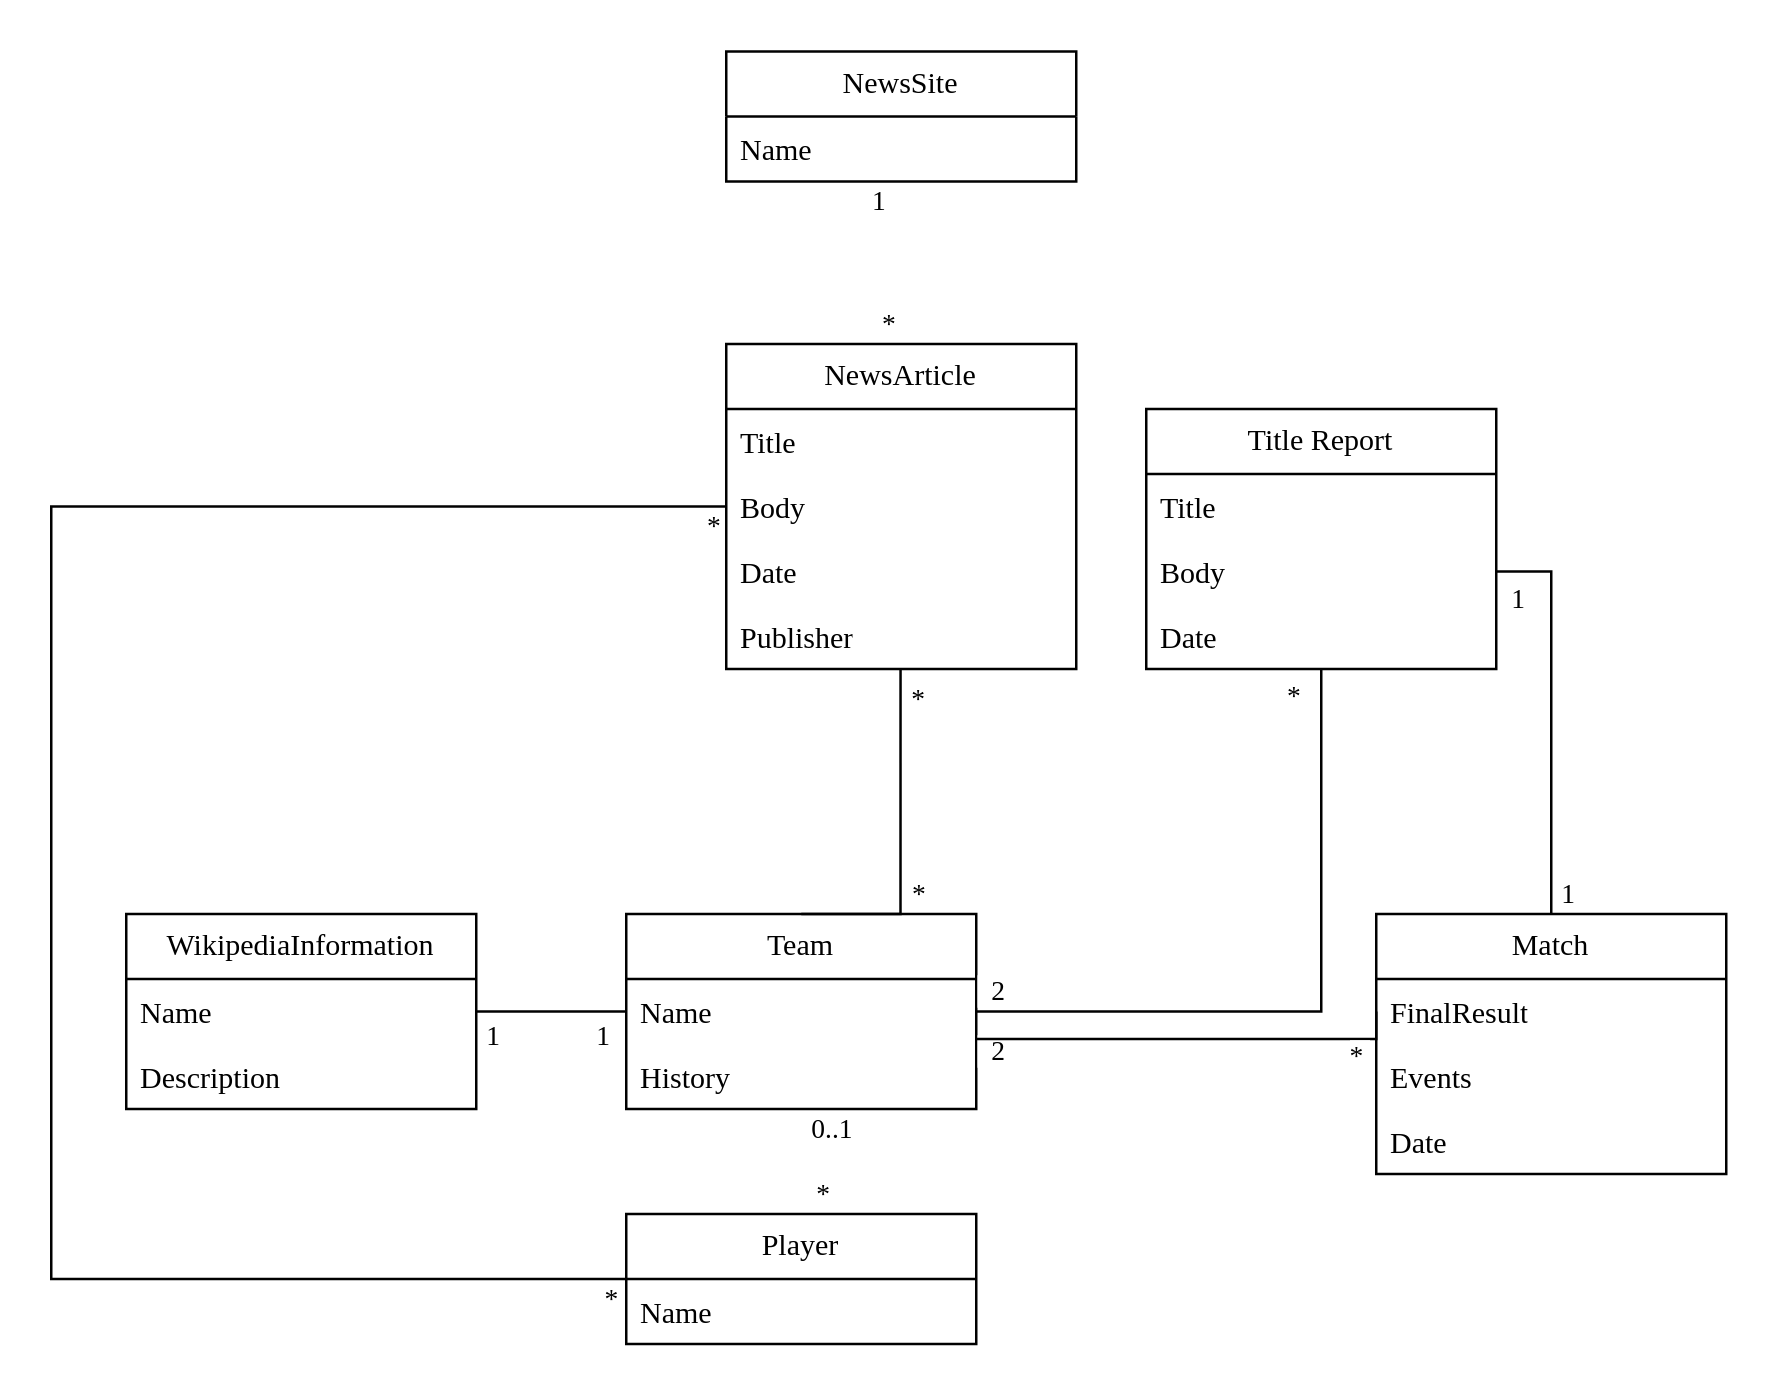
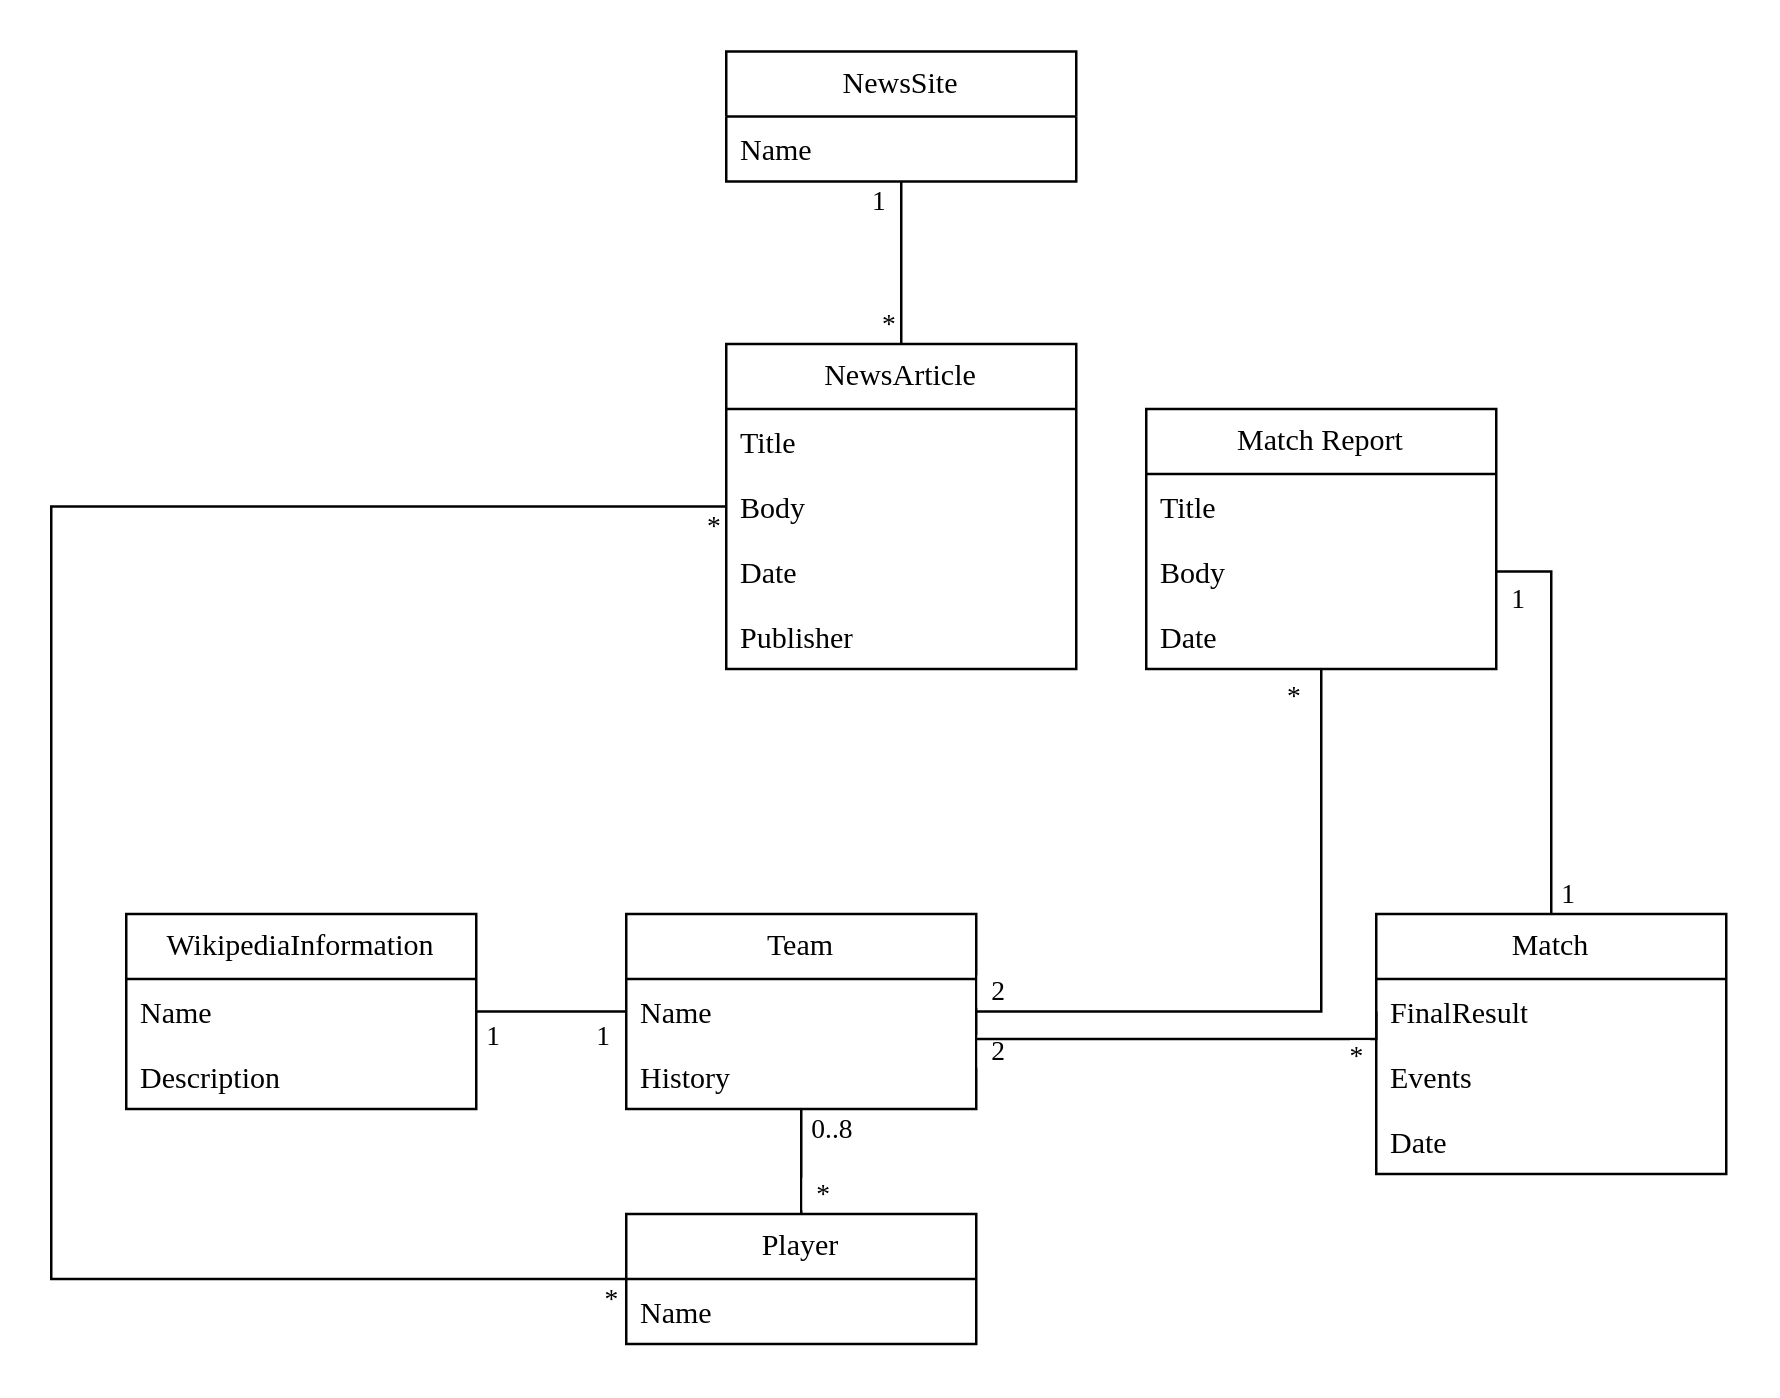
edge "NewsSite" -- "NewsArticle": added
node "Title Report": label "Title Report" -> "Match Report"
edge "Publisher" -- "Team": removed, labels "*", "*"
node "0..1": label "0..1" -> "0..8"
edge "Team" -- "Player": added
